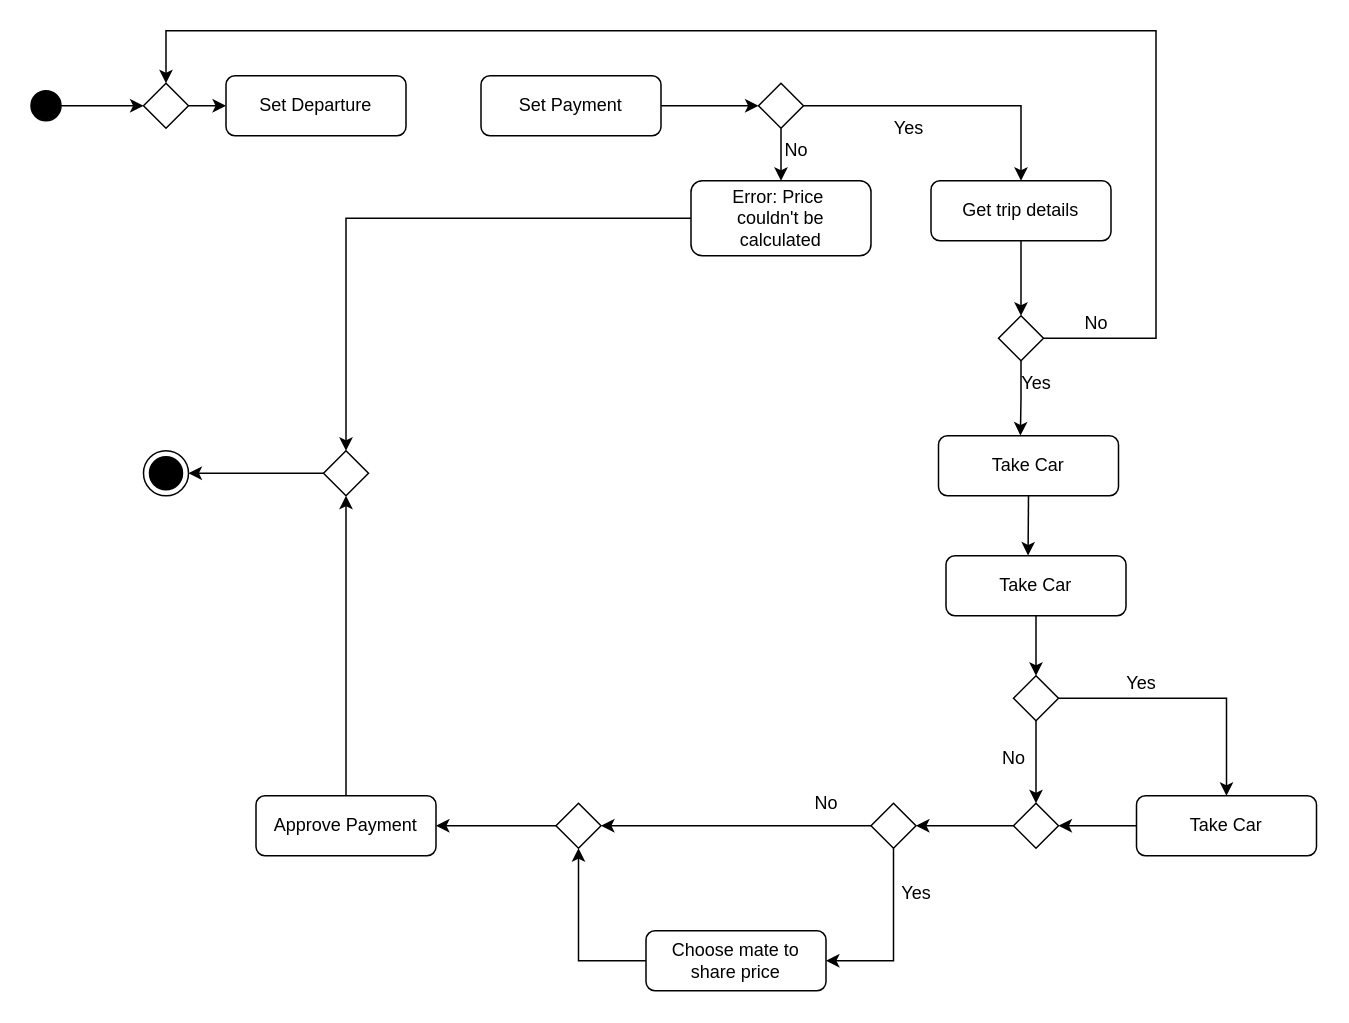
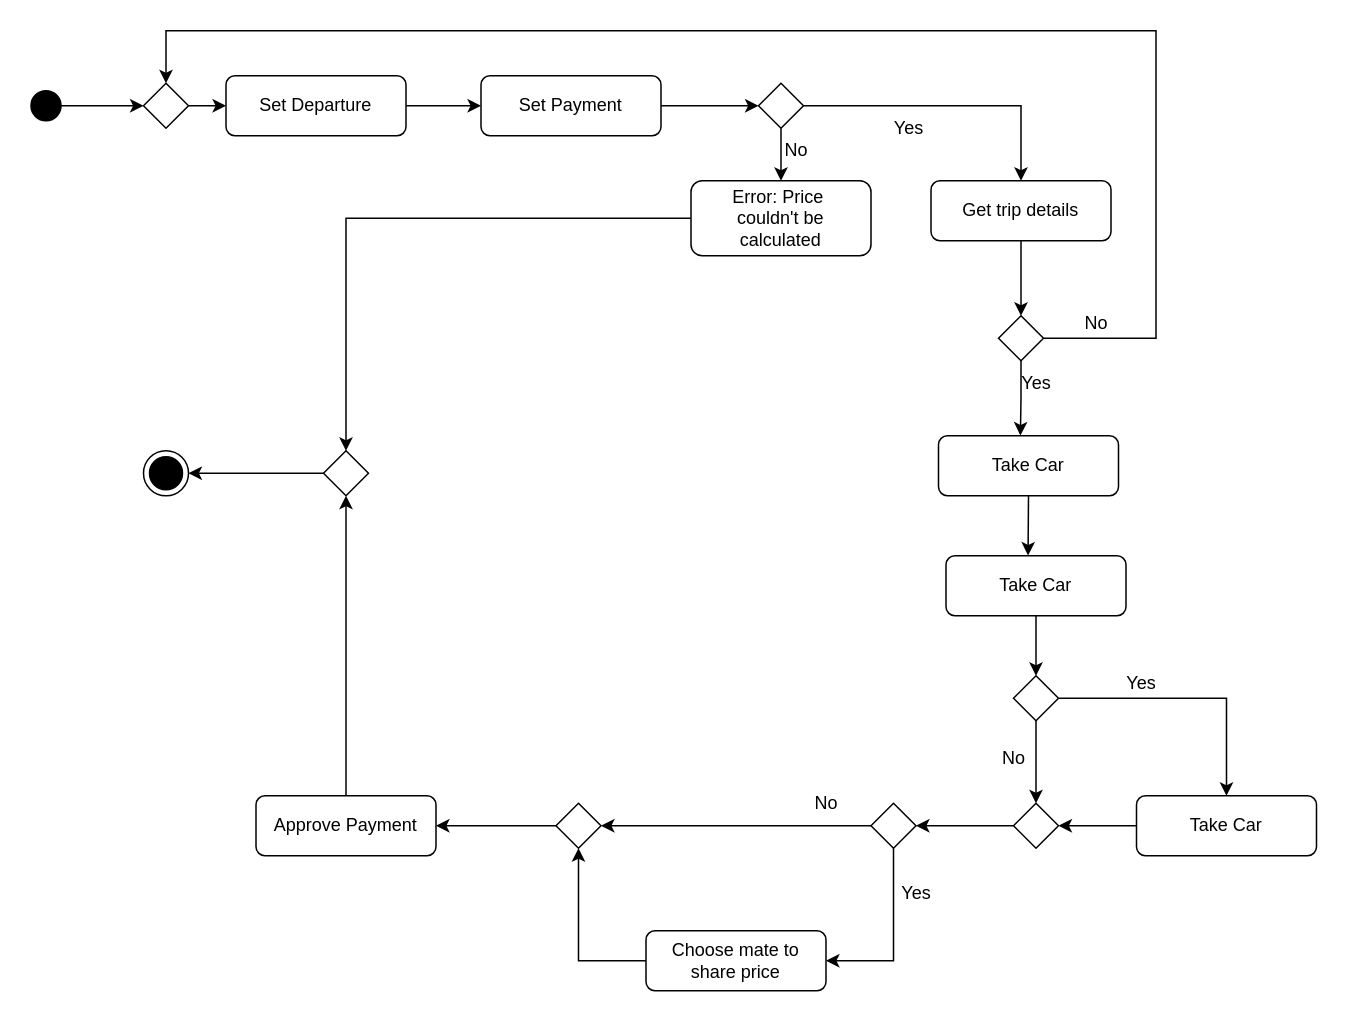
edge "Set Departure" -> "Set Payment": added
